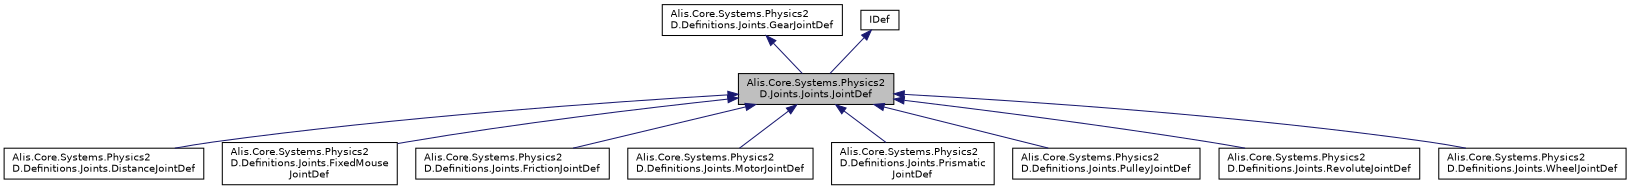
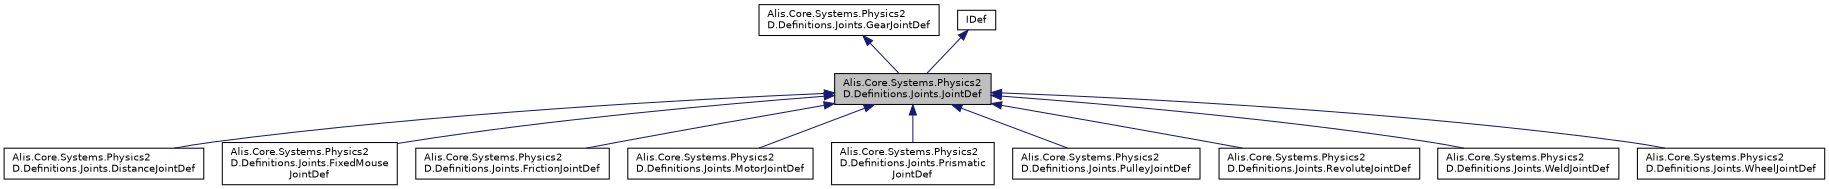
node "Alis.Core.Systems.Physics2 D.Joints.Joints.JointDef": label "Alis.Core.Systems.Physics2 D.Joints.Joints.JointDef" -> "Alis.Core.Systems.Physics2 D.Definitions.Joints.JointDef"
node "Alis.Core.Systems.Physics2 D.Definitions.Joints.WeldJointDef": added
